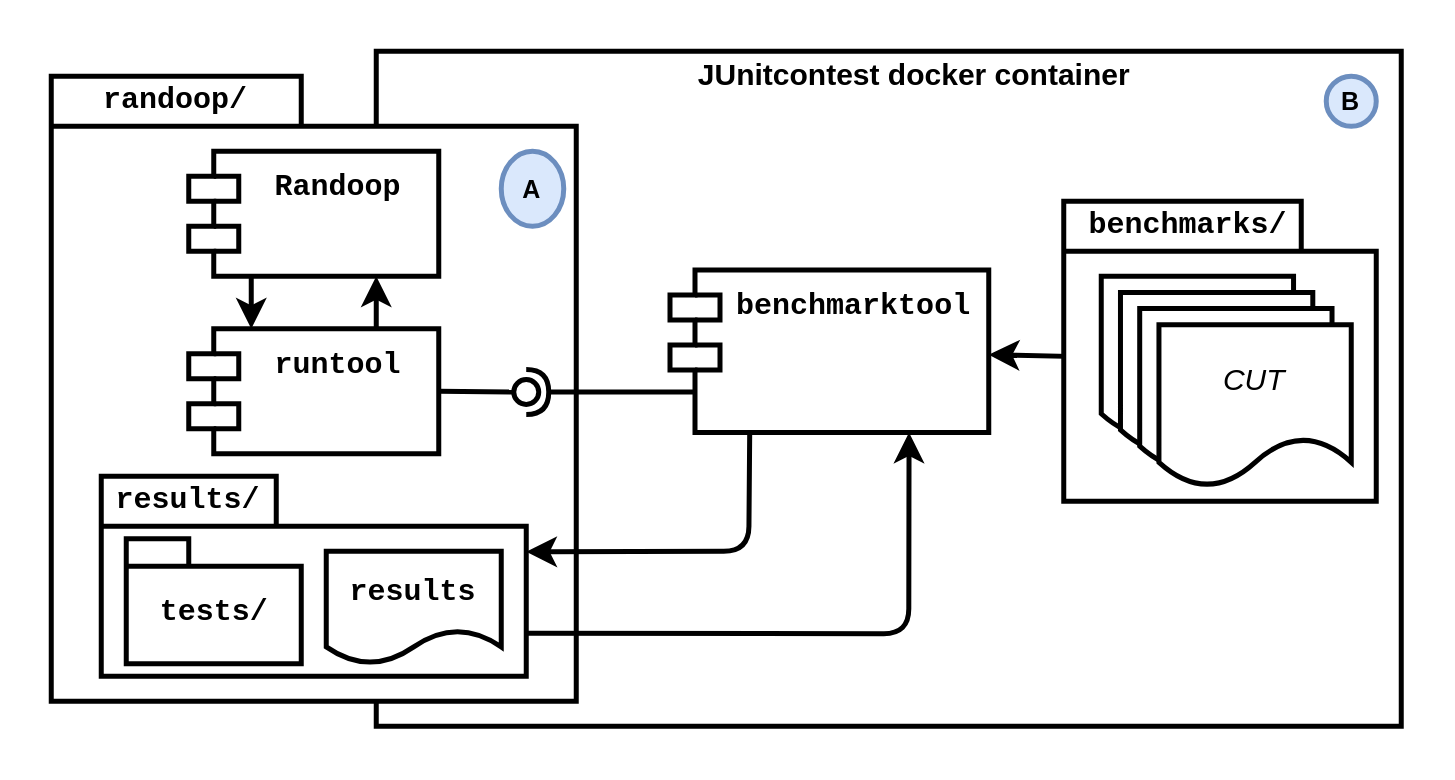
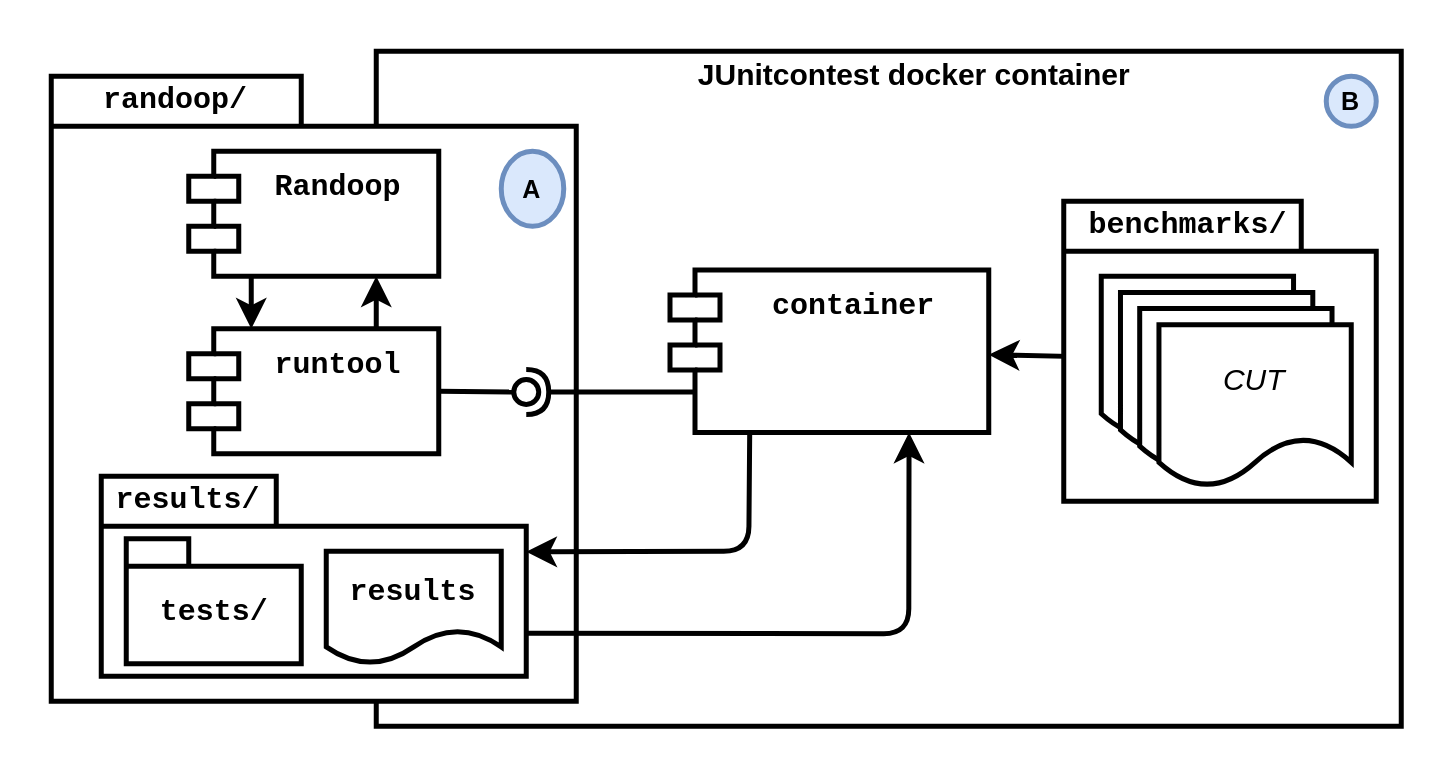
node "benchmarktool": label "benchmarktool" -> "container"
